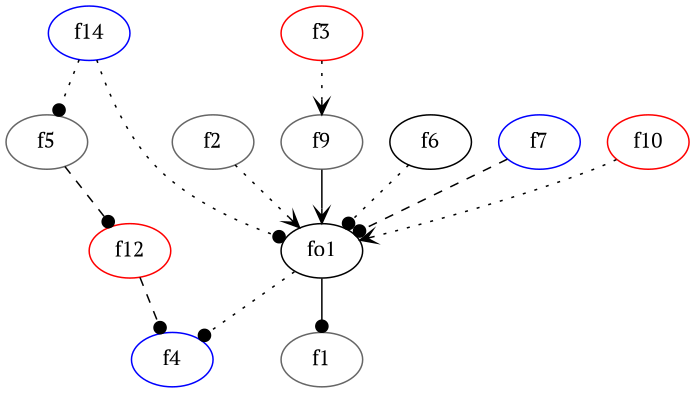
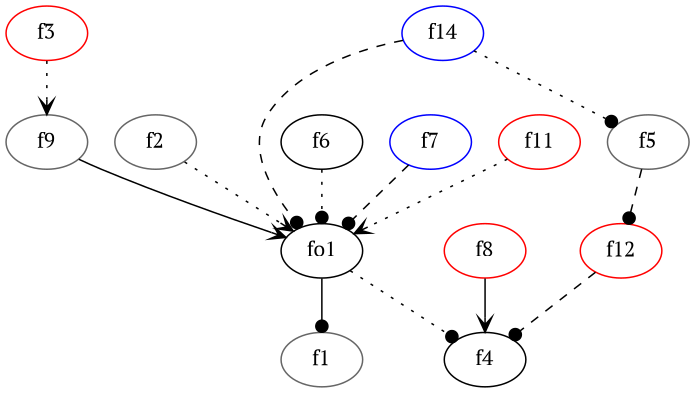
node "f10": label "f10" -> "f11"
edge "f14" -> "fo1": style dotted -> dashed
node "f8": added
node "f4": color blue -> black
